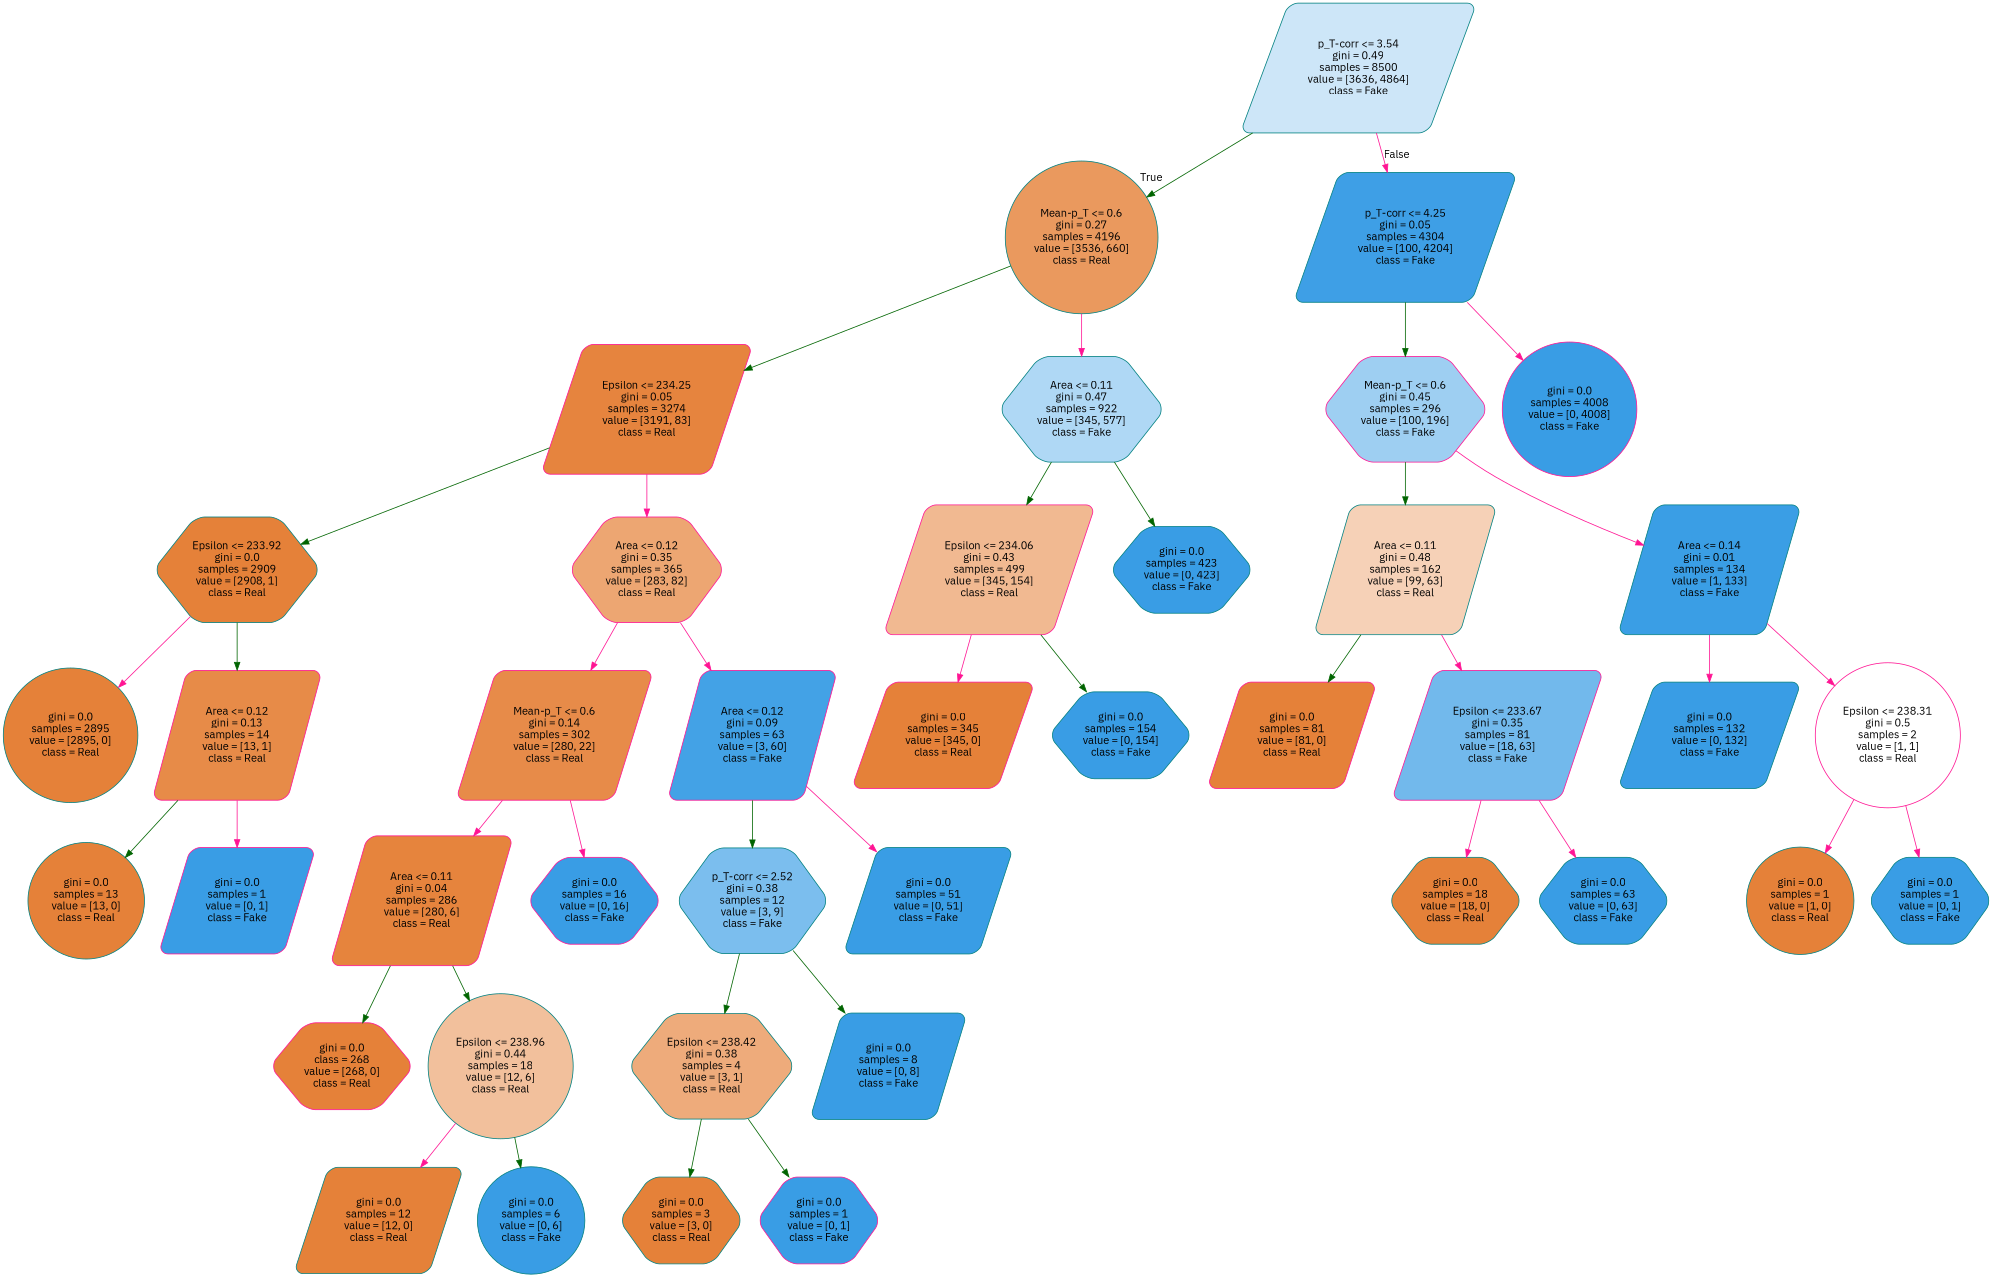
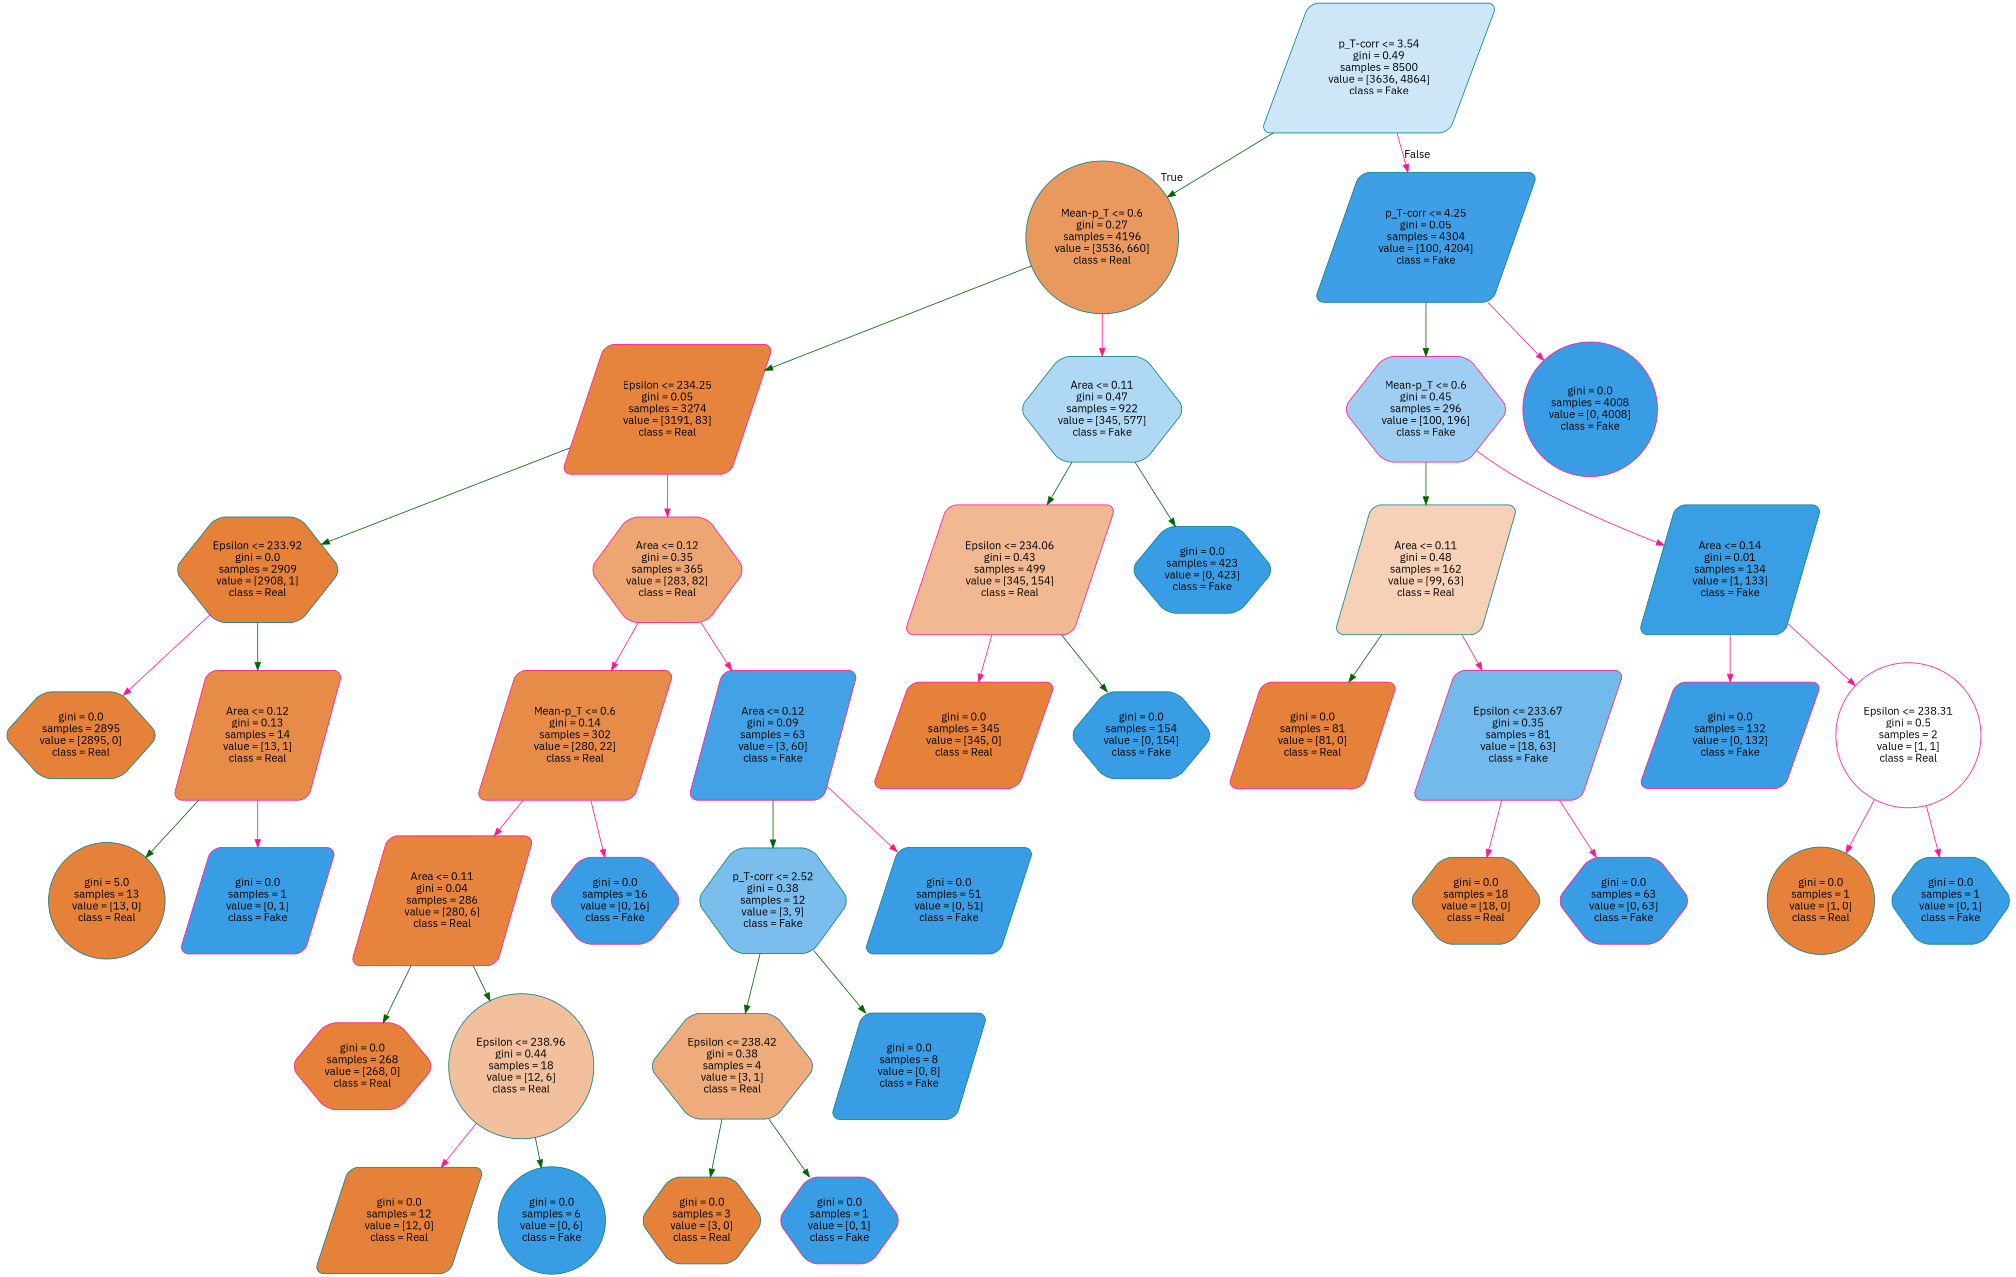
node "gini = 0.0 samples = 2895 value = [2895, 0] class = Real": shape circle -> hexagon
node "gini = 0.0 samples = 132 value = [0, 132] class = Fake": color teal -> deeppink
node "gini = 0.0 samples = 13 value = [13, 0] class = Real": label "gini = 0.0 samples = 13 value = [13, 0] class = Real" -> "gini = 5.0 samples = 13 value = [13, 0] class = Real"
node "gini = 0.0 samples = 63 value = [0, 63] class = Fake": color teal -> deeppink
node "gini = 0.0 class = 268 value = [268, 0] class = Real": label "gini = 0.0 class = 268 value = [268, 0] class = Real" -> "gini = 0.0 samples = 268 value = [268, 0] class = Real"
